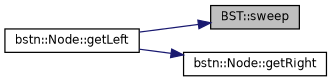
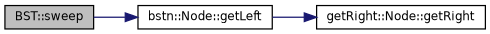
edge "bstn::Node::getLeft" -> "BST::sweep": reversed
node "bstn::Node::getRight": label "bstn::Node::getRight" -> "getRight::Node::getRight"
